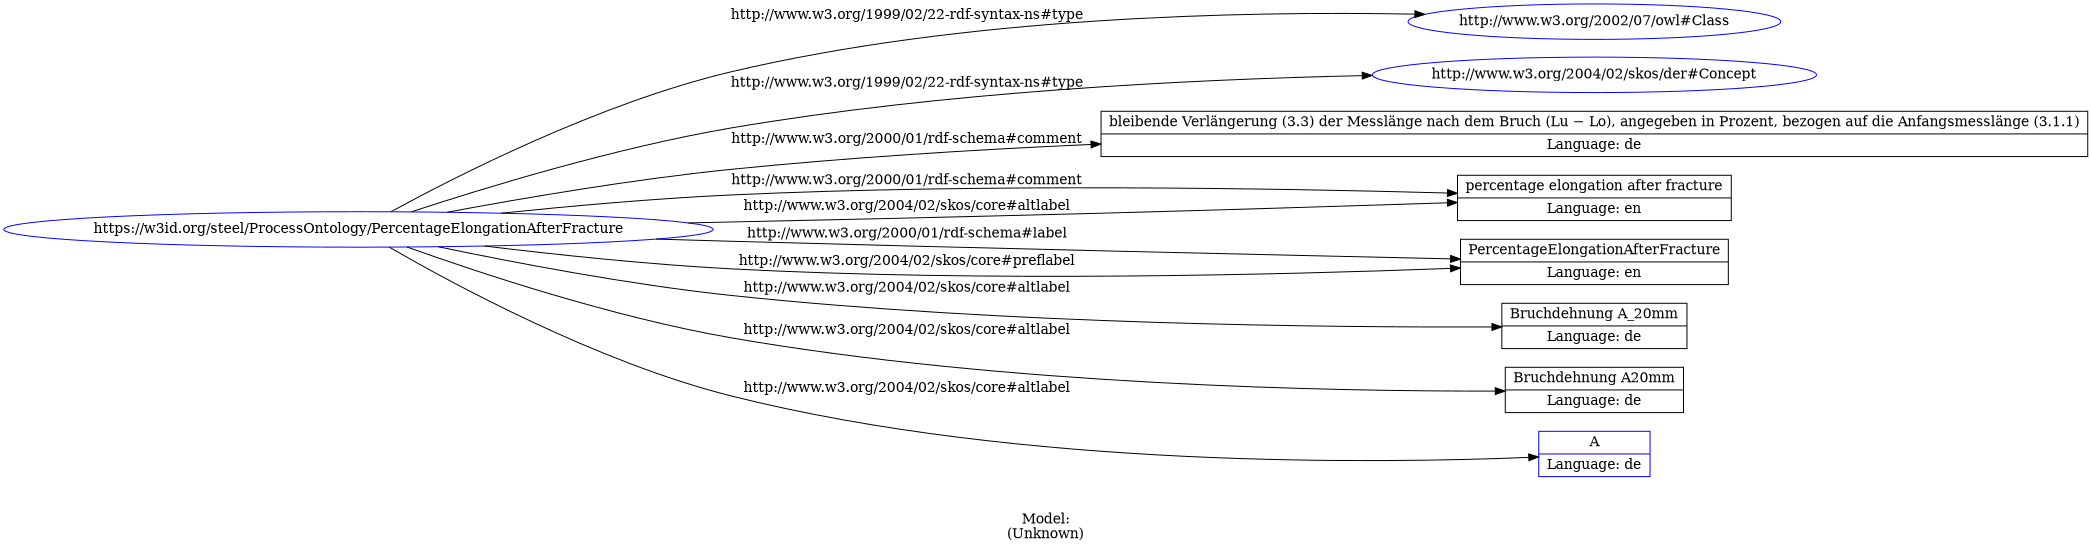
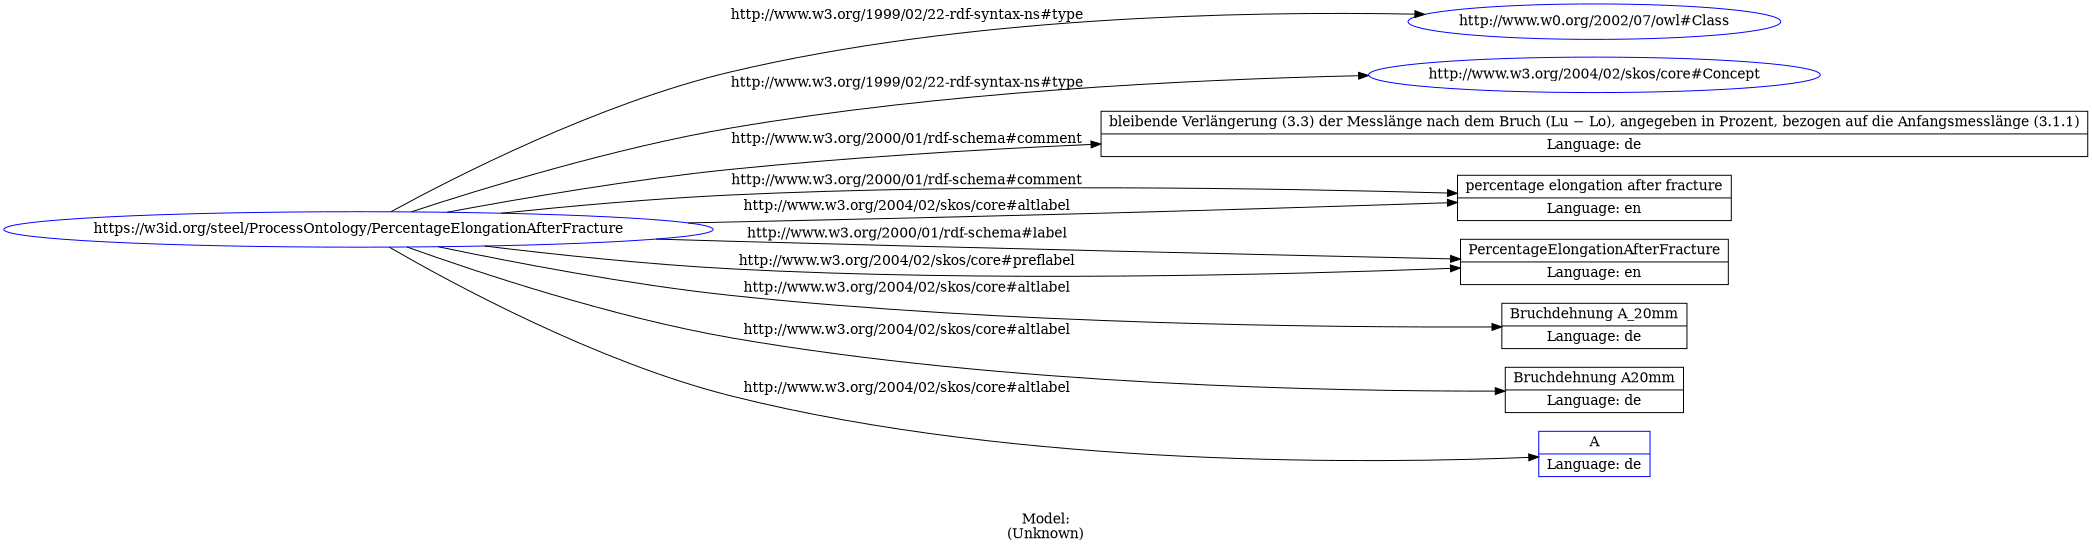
node "http://www.w3.org/2002/07/owl#Class": label "http://www.w3.org/2002/07/owl#Class" -> "http://www.w0.org/2002/07/owl#Class"
node "http://www.w3.org/2004/02/skos/der#Concept": label "http://www.w3.org/2004/02/skos/der#Concept" -> "http://www.w3.org/2004/02/skos/core#Concept"
